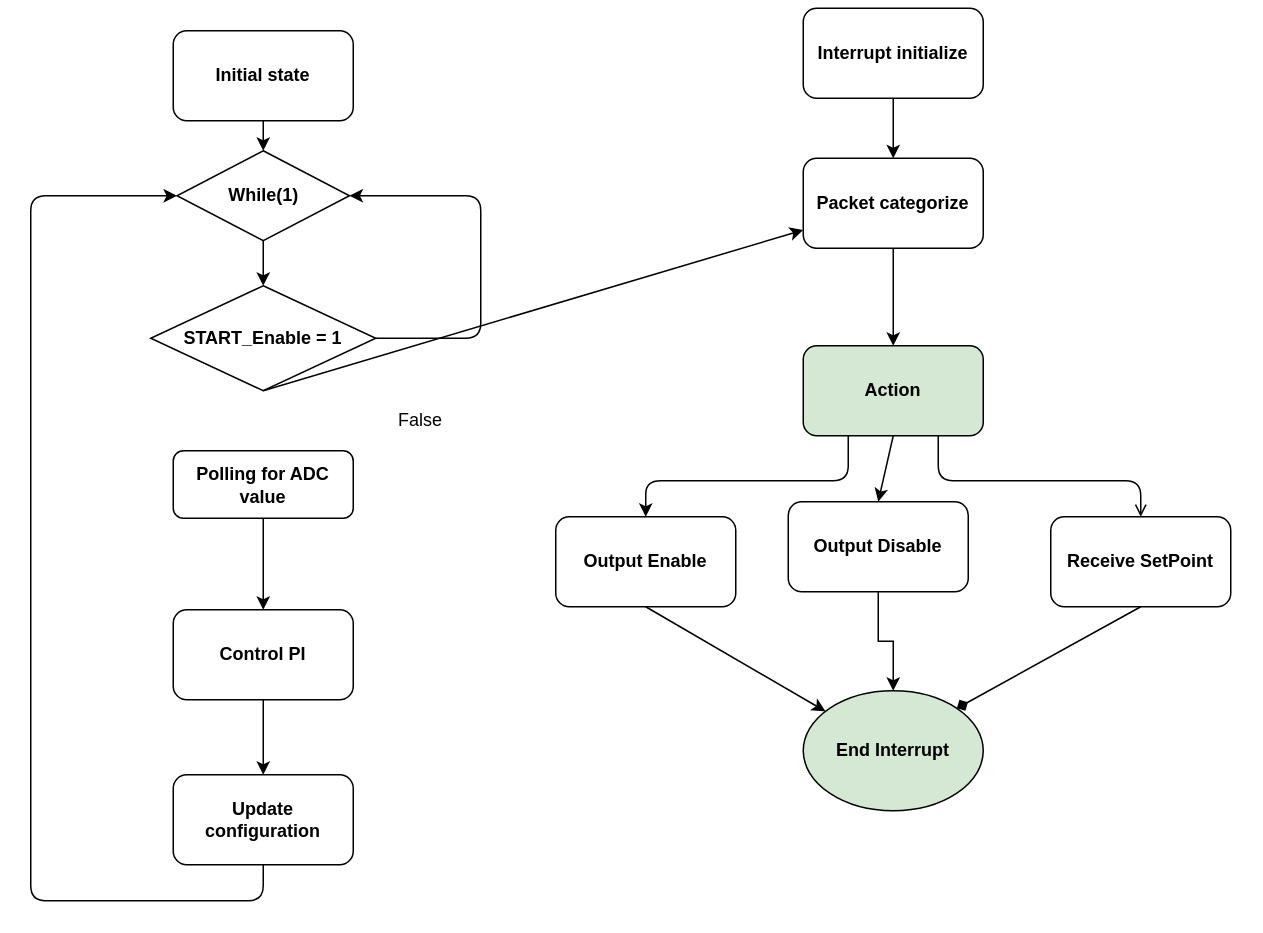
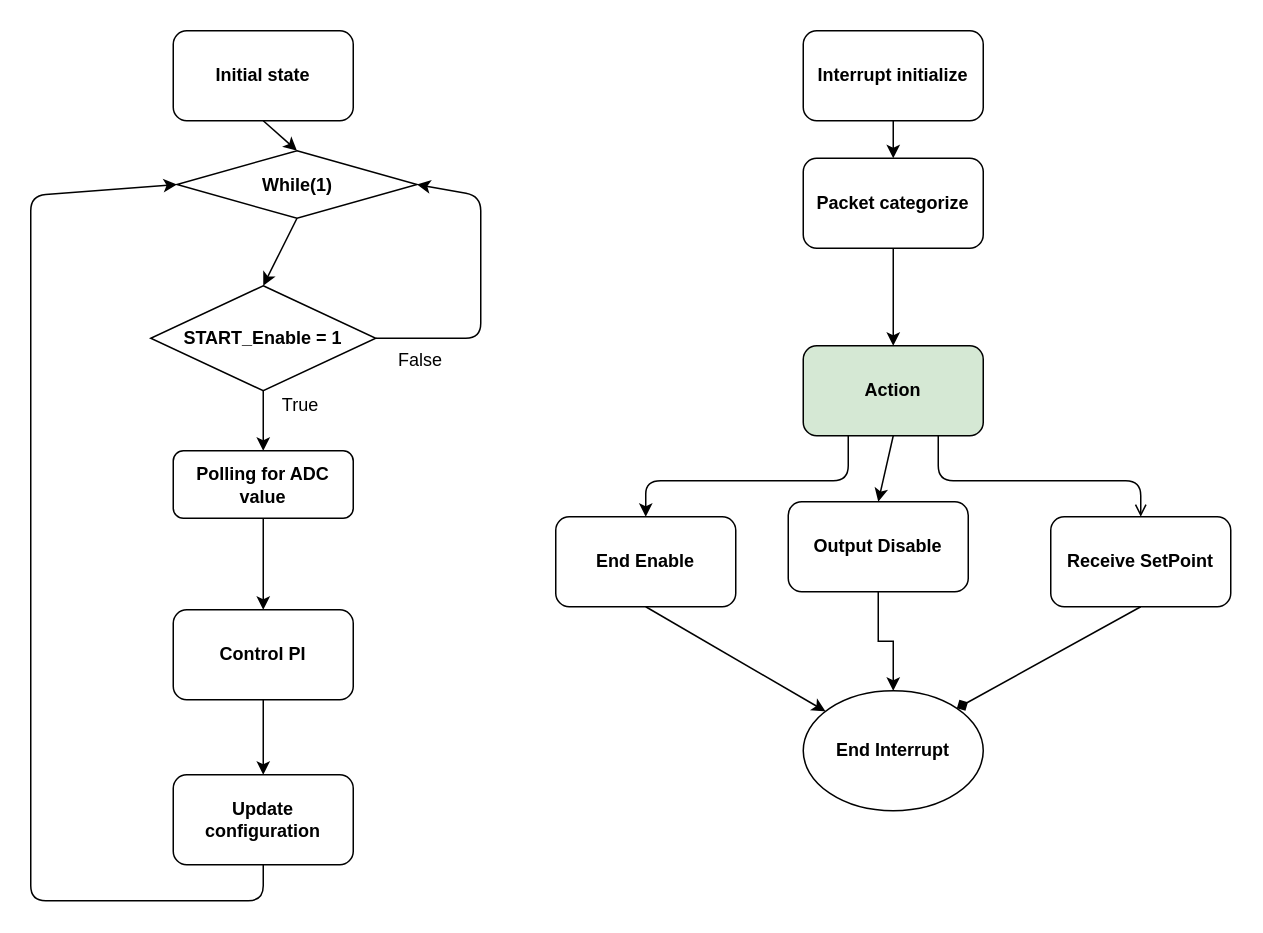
node "Interrupt initialize": moved (893, 53) -> (893, 76)
node "While(1)": size 173x90 -> 240x68
edge "START_Enable = 1" -> "Packet categorize": now "START_Enable = 1" -> "Polling for ADC value"
node "True": added
node "False": moved (421, 421) -> (421, 361)
node "Output Enable": label "Output Enable" -> "End Enable"
node "End Interrupt": fillcolor #d5e8d4 -> #ffffff
